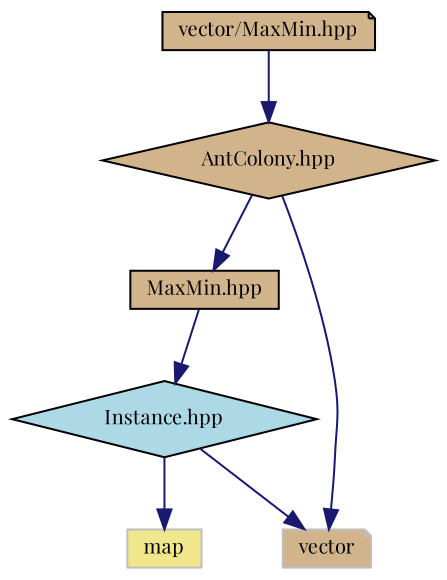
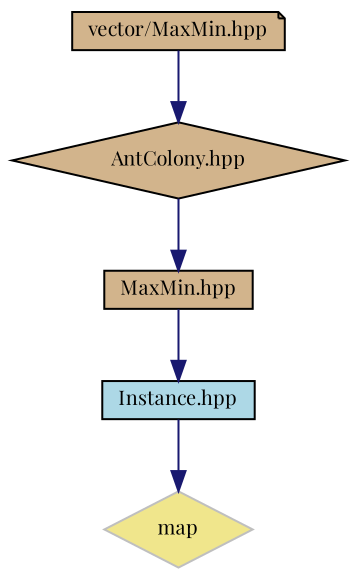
node "Instance.hpp": shape diamond -> box
node "map": shape box -> diamond
node "vector": removed
